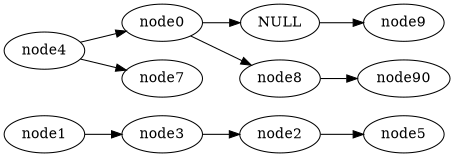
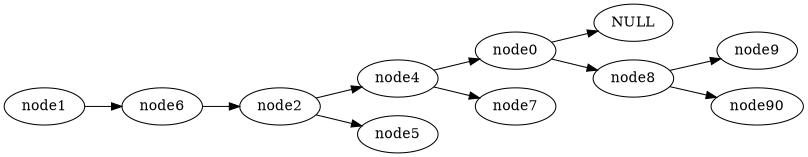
edge "NULL" -> "node9": now "node8" -> "node9"
edge "node2" -> "node4": added
node "node3": label "node3" -> "node6"
